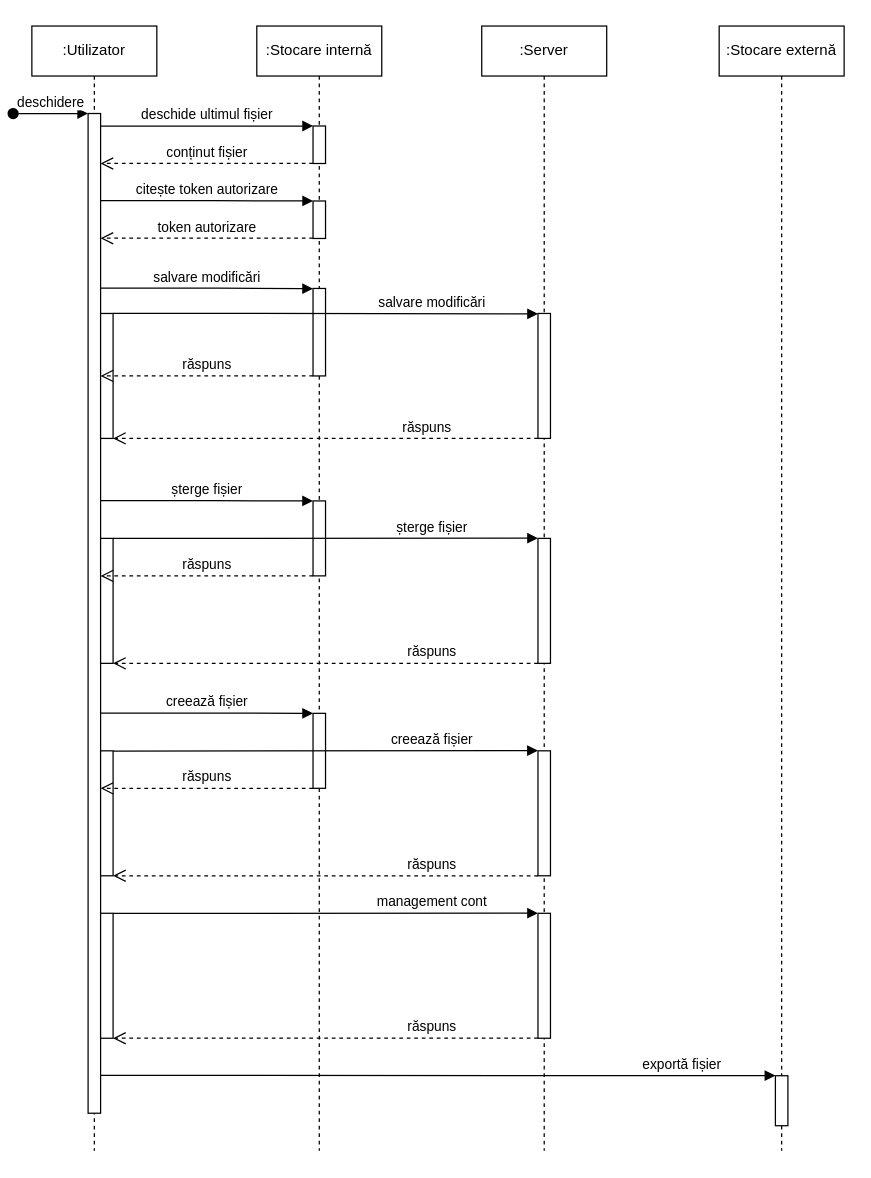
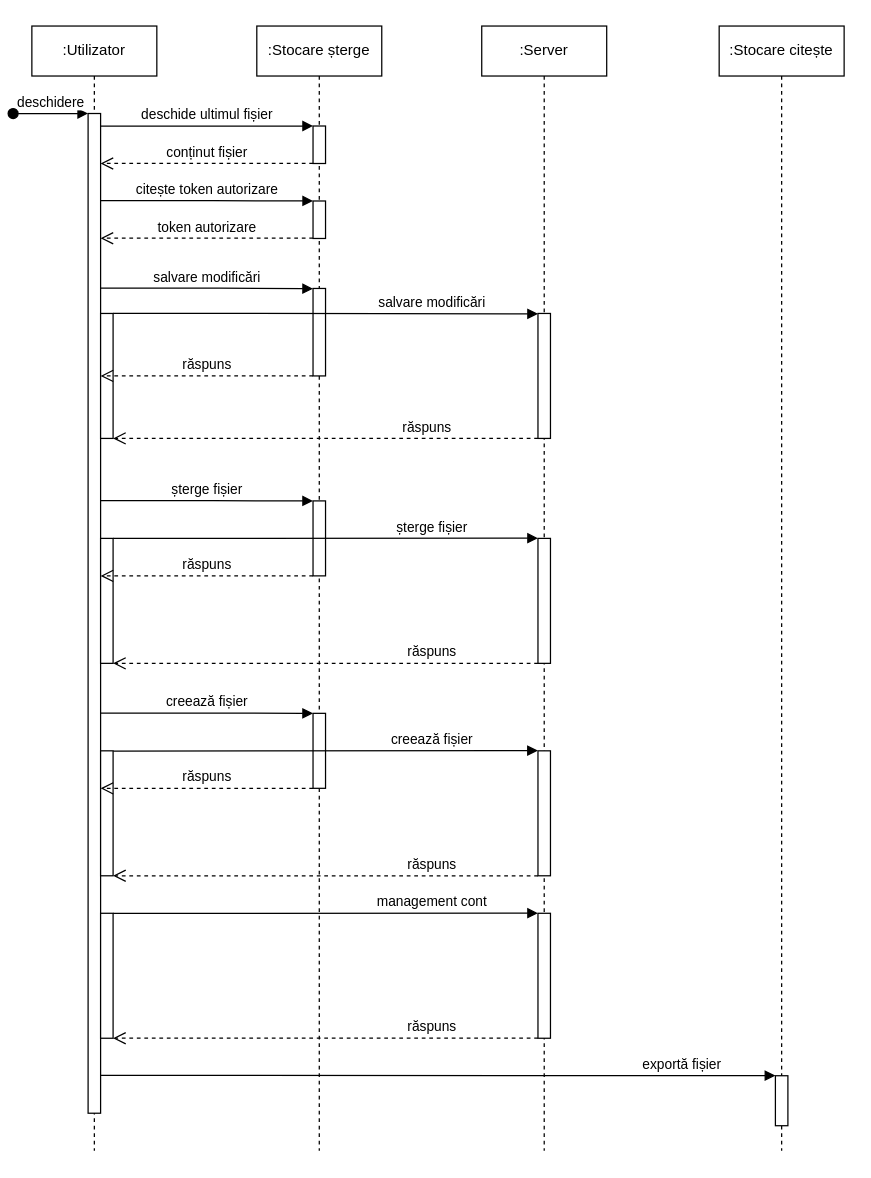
node ":Stocare internă": label ":Stocare internă" -> ":Stocare șterge"
node ":Stocare externă": label ":Stocare externă" -> ":Stocare citește"
